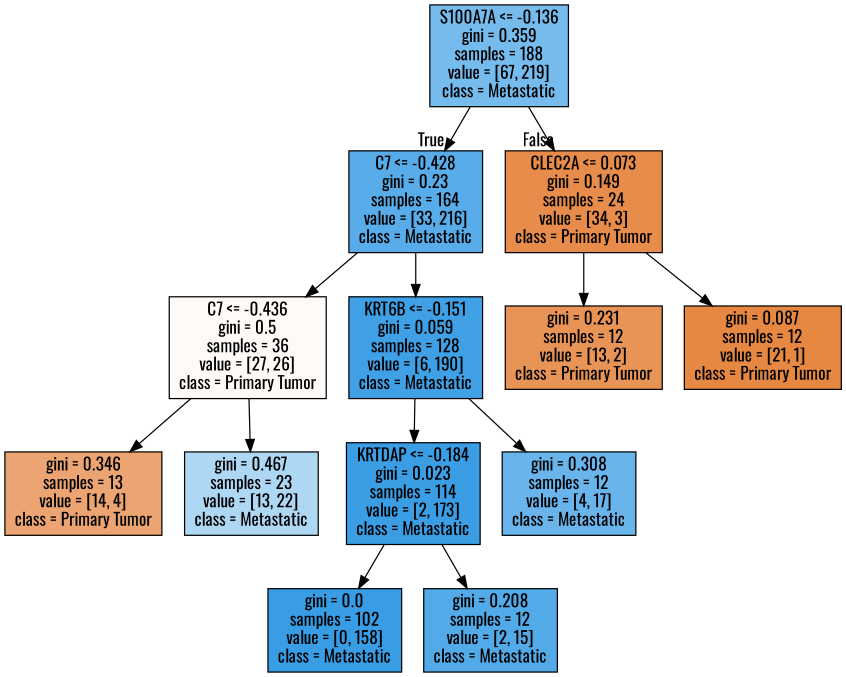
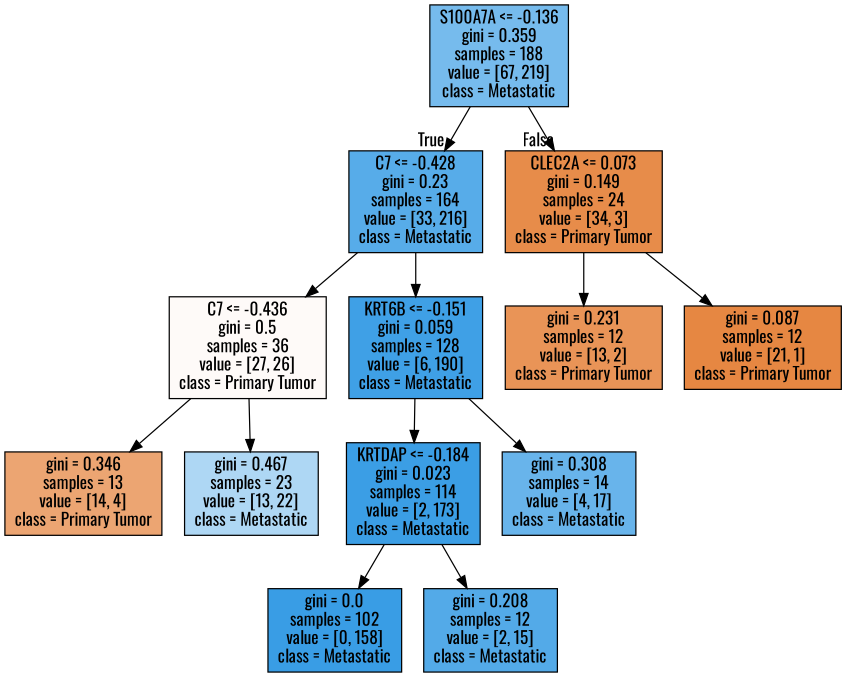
node "gini = 0.308 samples = 12 value = [4, 17] class = Metastatic": label "gini = 0.308 samples = 12 value = [4, 17] class = Metastatic" -> "gini = 0.308 samples = 14 value = [4, 17] class = Metastatic"
